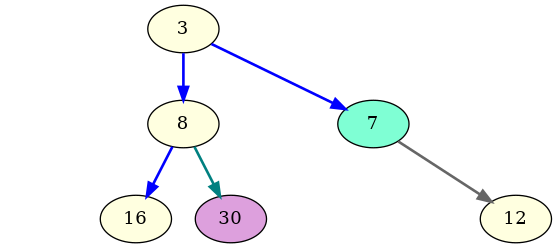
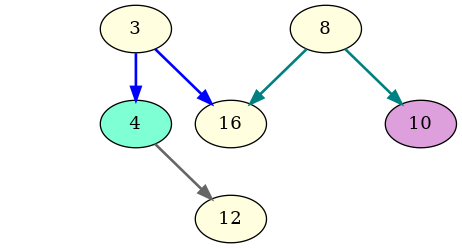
edge "3" -> "8": now "3" -> "16"
node "7": label "7" -> "4"
edge "8" -> "16": color blue -> teal
node "30": label "30" -> "10"
